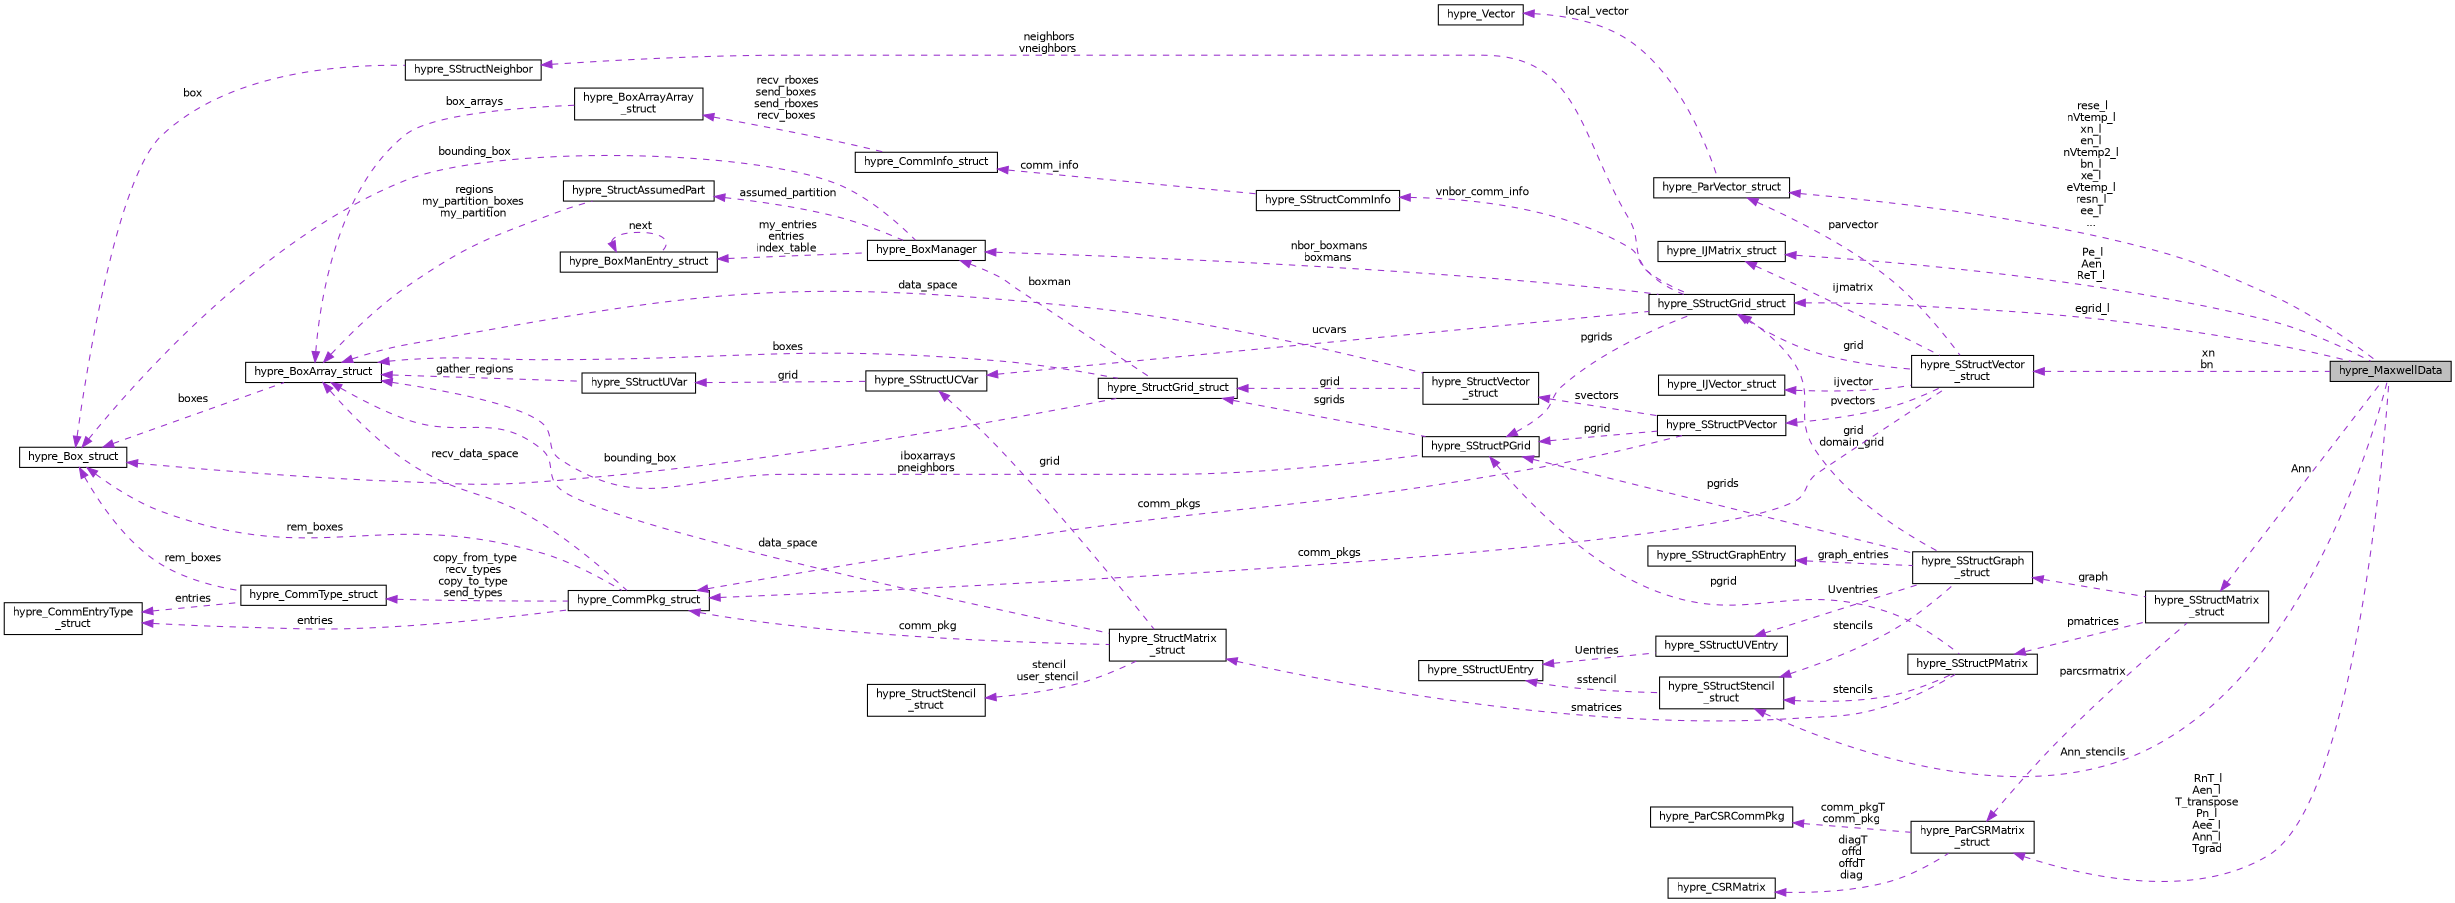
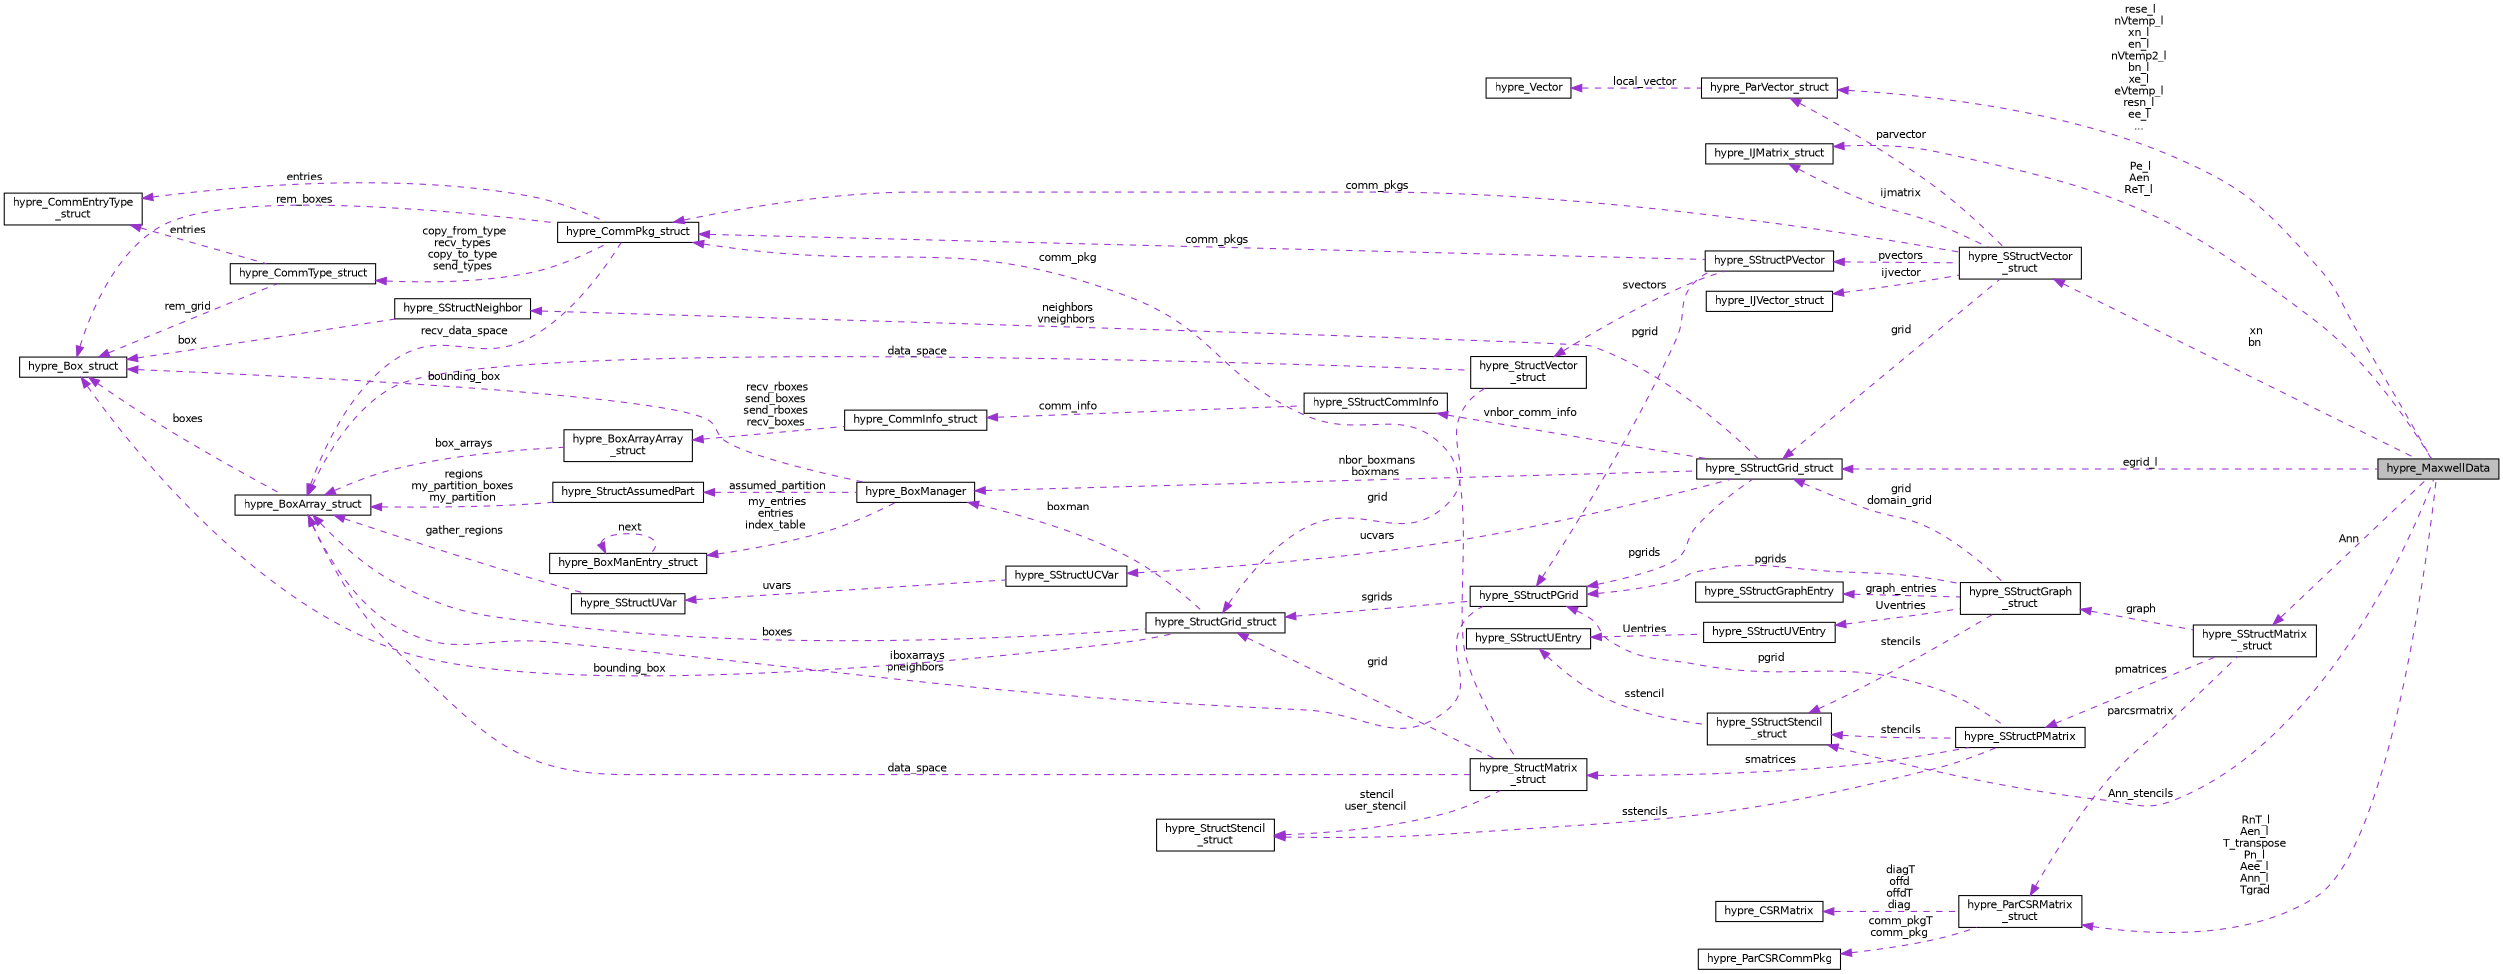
edge "hypre_SStructUCVar" -> "hypre_SStructUVar": label " grid" -> " uvars"
edge "hypre_StructMatrix _struct" -> "hypre_SStructUCVar": now "hypre_StructMatrix _struct" -> "hypre_StructGrid_struct"
edge "hypre_CommType_struct" -> "hypre_Box_struct": label " rem_boxes" -> " rem_grid"
edge "hypre_SStructPMatrix" -> "hypre_StructStencil _struct": added, label "sstencils"
